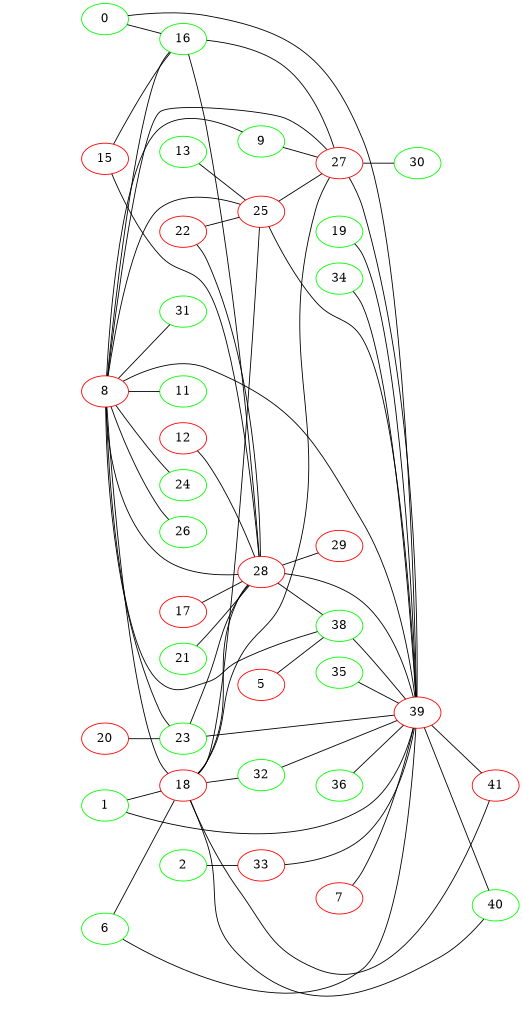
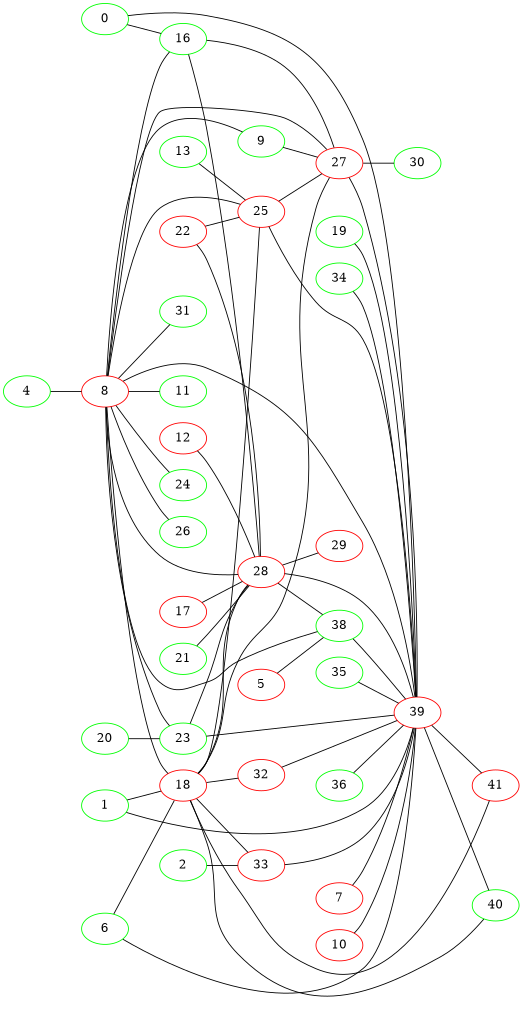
node "15": removed
node "4": added
node "20": color red -> green
node "32": color green -> red
edge "18" -- "33": added
node "10": added
